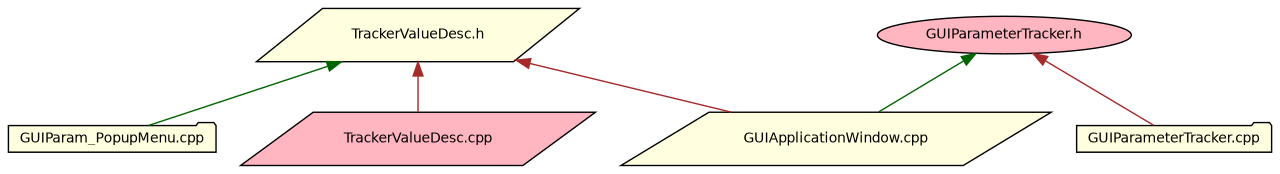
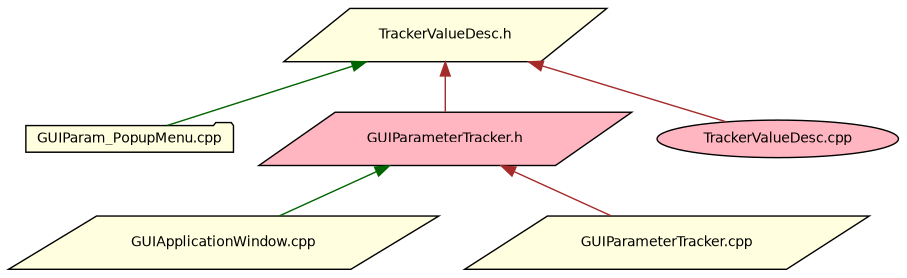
node "GUIParameterTracker.h": shape ellipse -> parallelogram
edge "GUIApplicationWindow.cpp" -> "TrackerValueDesc.h": now "GUIParameterTracker.h" -> "TrackerValueDesc.h"
node "TrackerValueDesc.cpp": shape parallelogram -> ellipse
node "GUIParameterTracker.cpp": shape folder -> parallelogram
